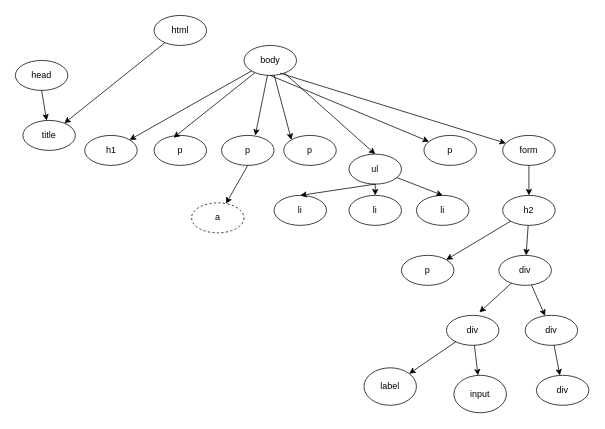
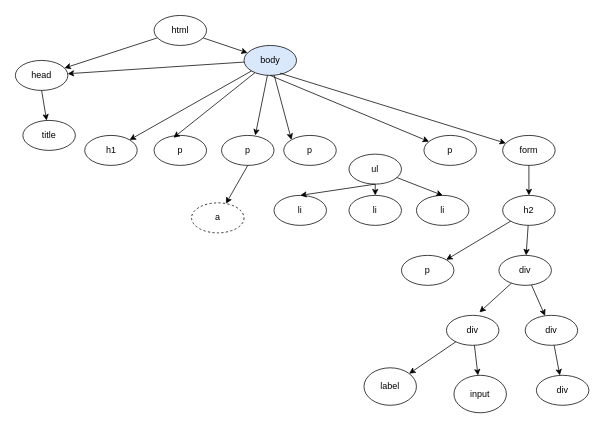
edge "html" -> "head": added
node "body": fillcolor #ffffff -> #dae8fc
edge "html" -> "title": now "html" -> "body"
edge "body" -> "ul": now "body" -> "head"
